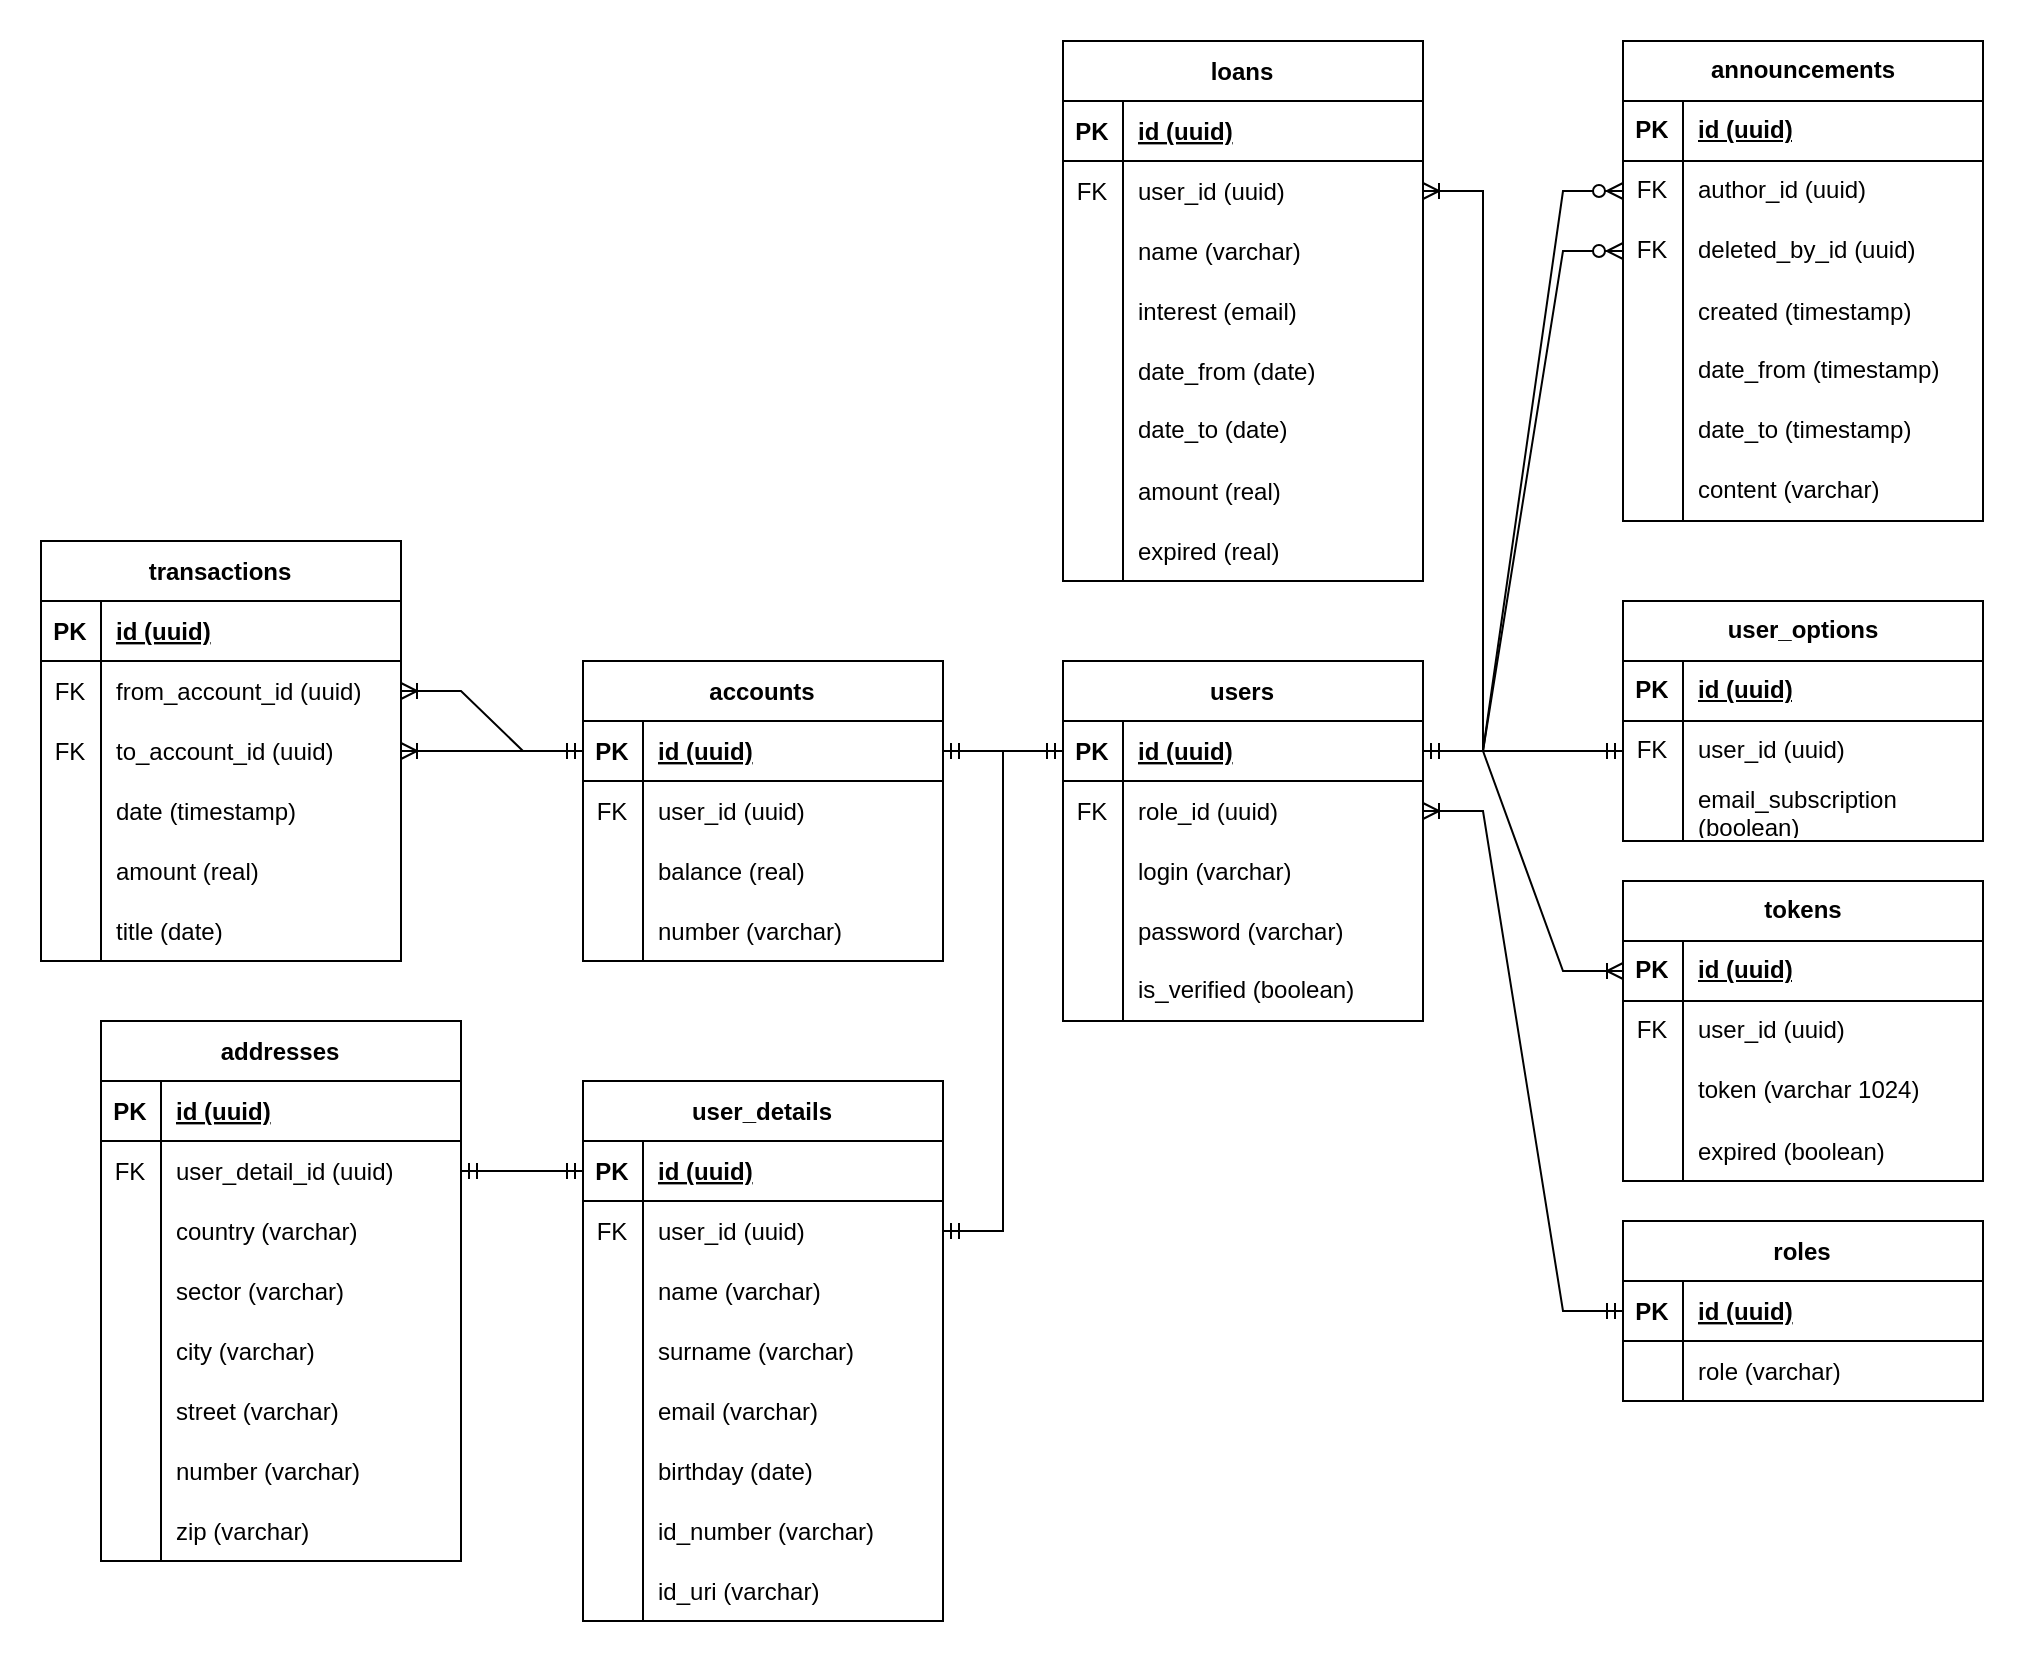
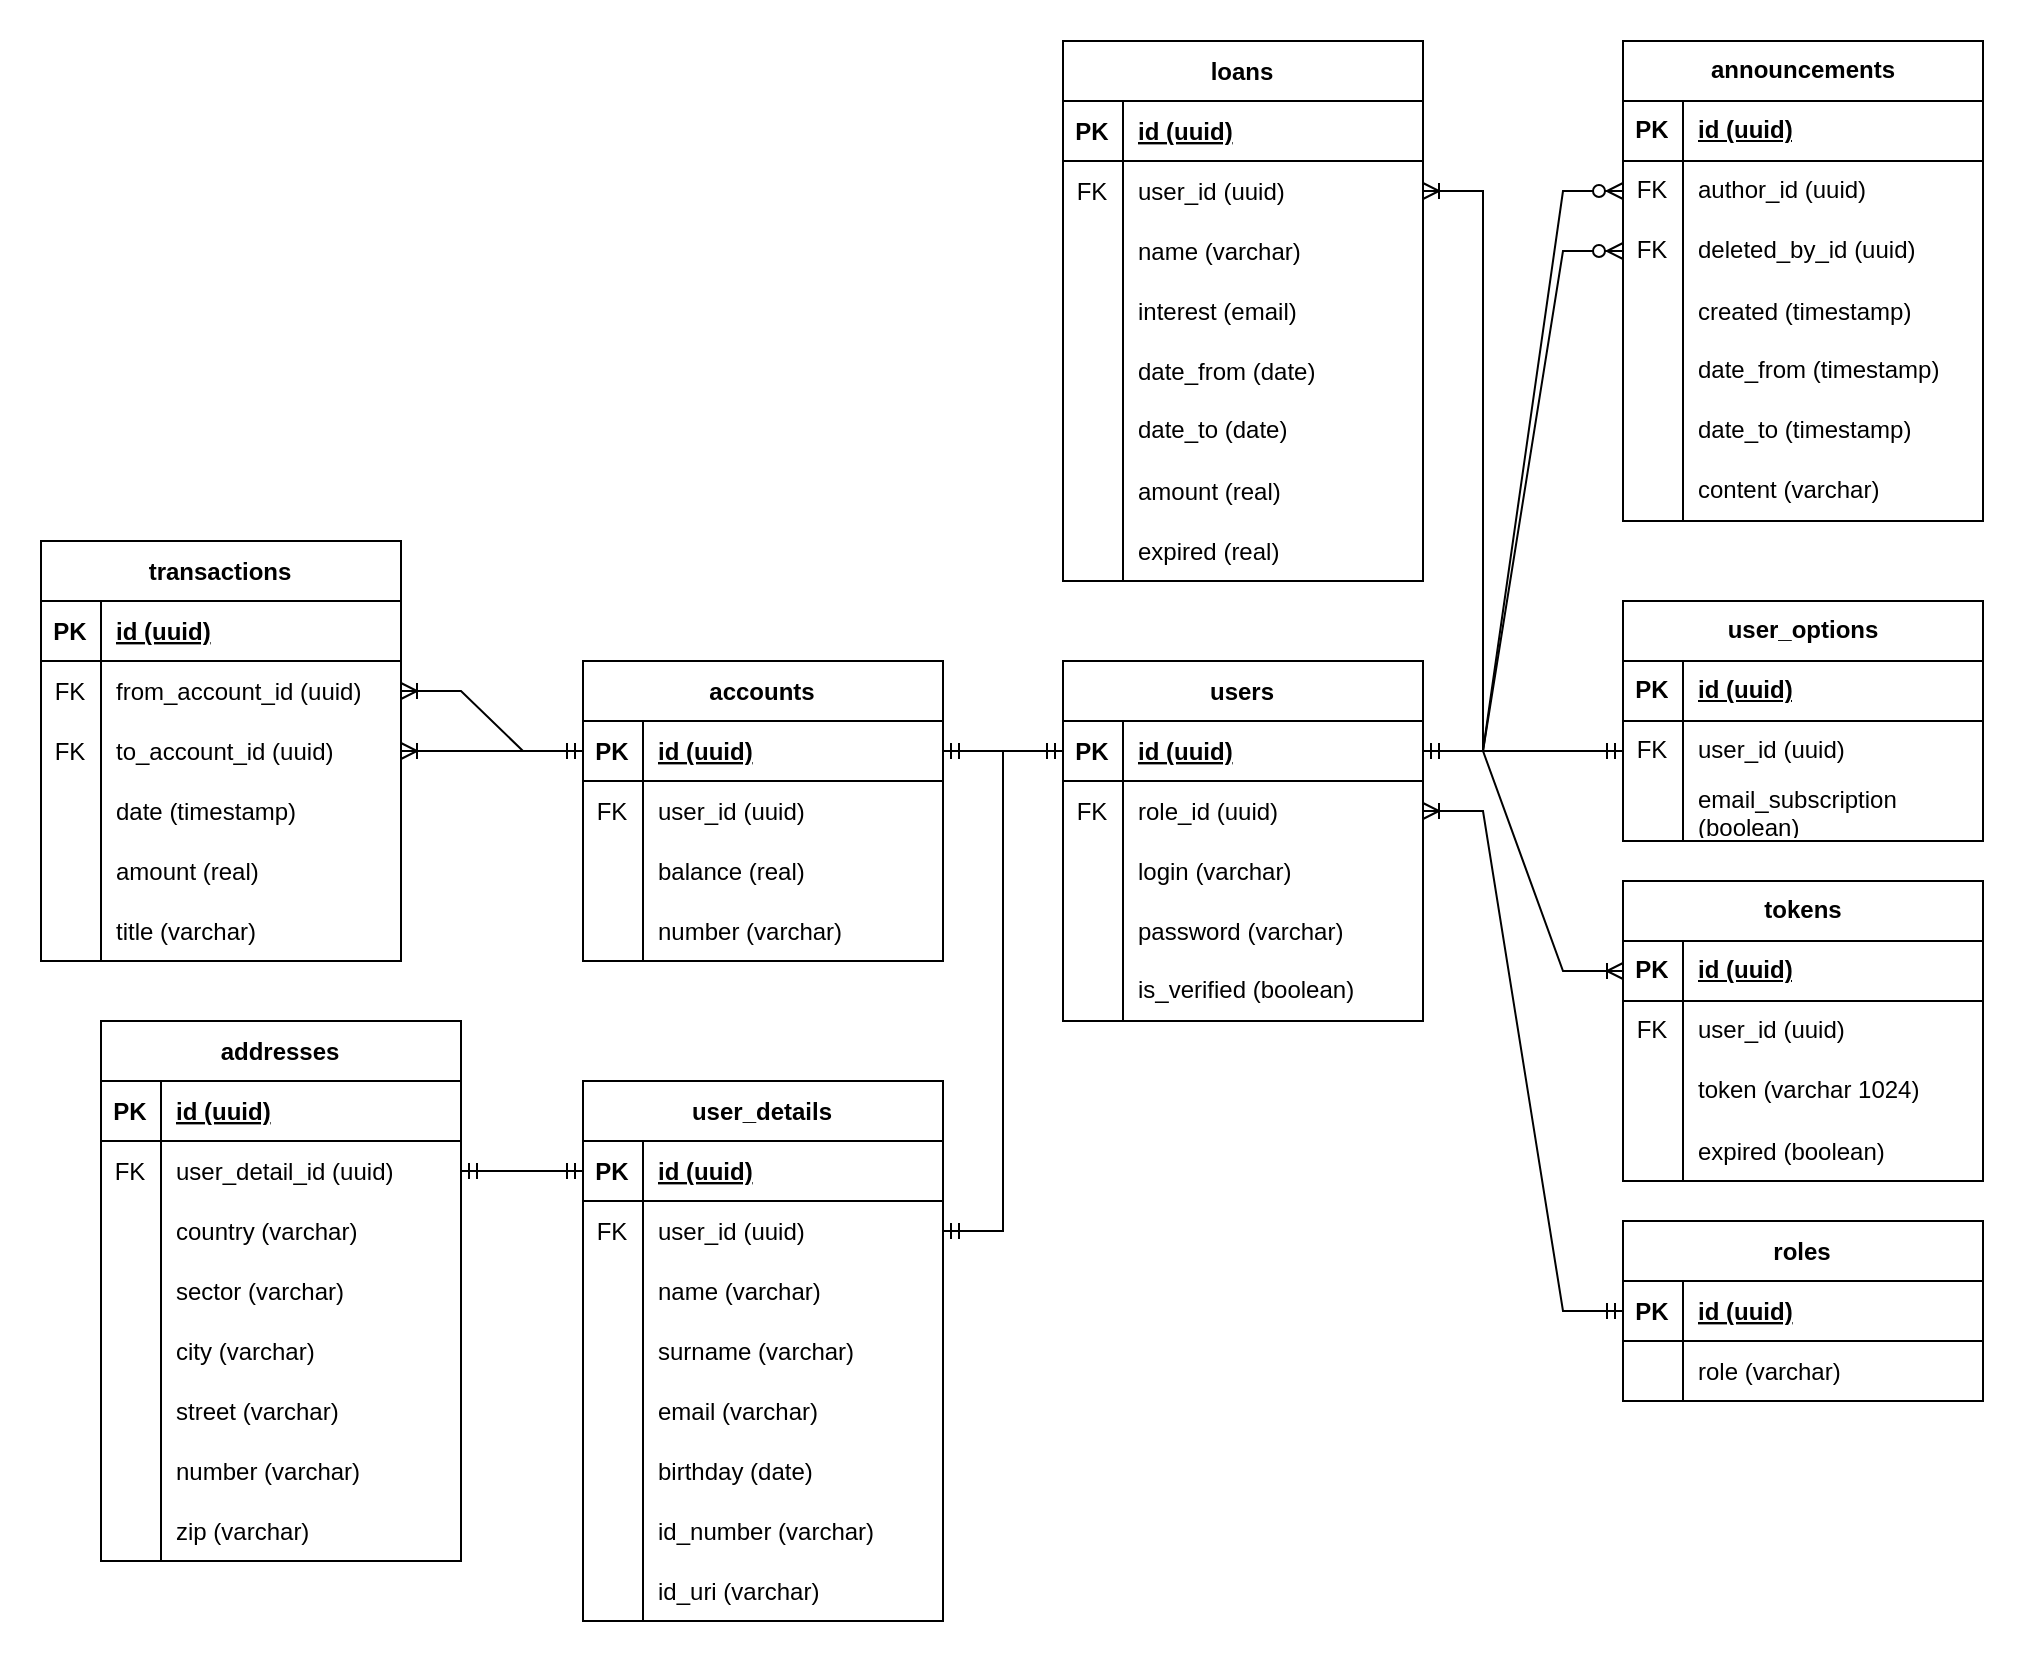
node "title (date)": label "title (date)" -> "title (varchar)"
